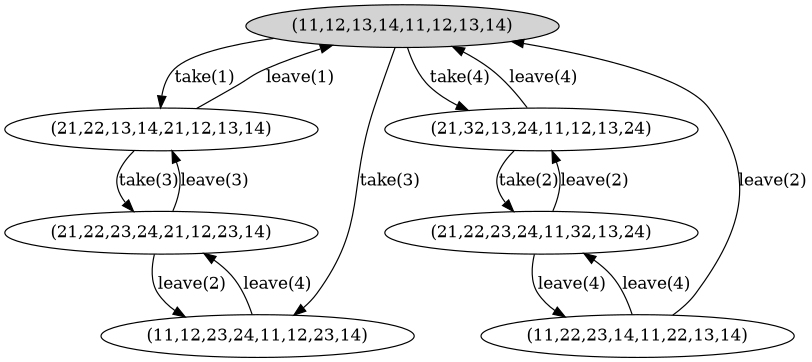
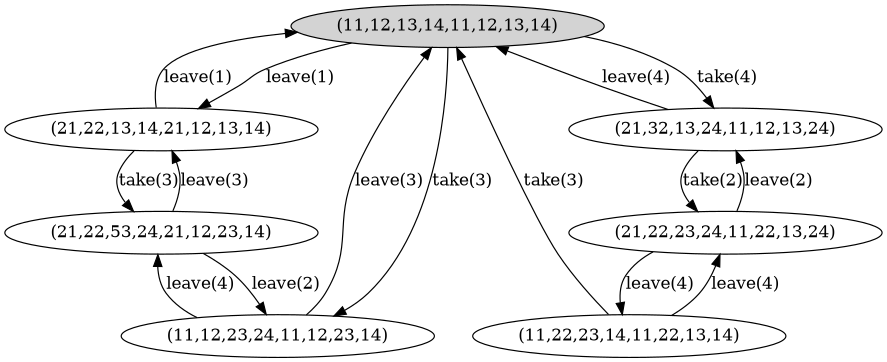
edge "(11,12,13,14,11,12,13,14)" -> "(21,22,13,14,21,12,13,14)": label "take(1)" -> "leave(1)"
edge "(11,22,23,14,11,22,13,14)" -> "(11,12,13,14,11,12,13,14)": label "leave(2)" -> "take(3)"
edge "(11,12,23,24,11,12,23,14)" -> "(11,12,13,14,11,12,13,14)": added, label "leave(3)"
node "(21,22,23,24,21,12,23,14)": label "(21,22,23,24,21,12,23,14)" -> "(21,22,53,24,21,12,23,14)"
node "(21,22,23,24,11,32,13,24)": label "(21,22,23,24,11,32,13,24)" -> "(21,22,23,24,11,22,13,24)"
